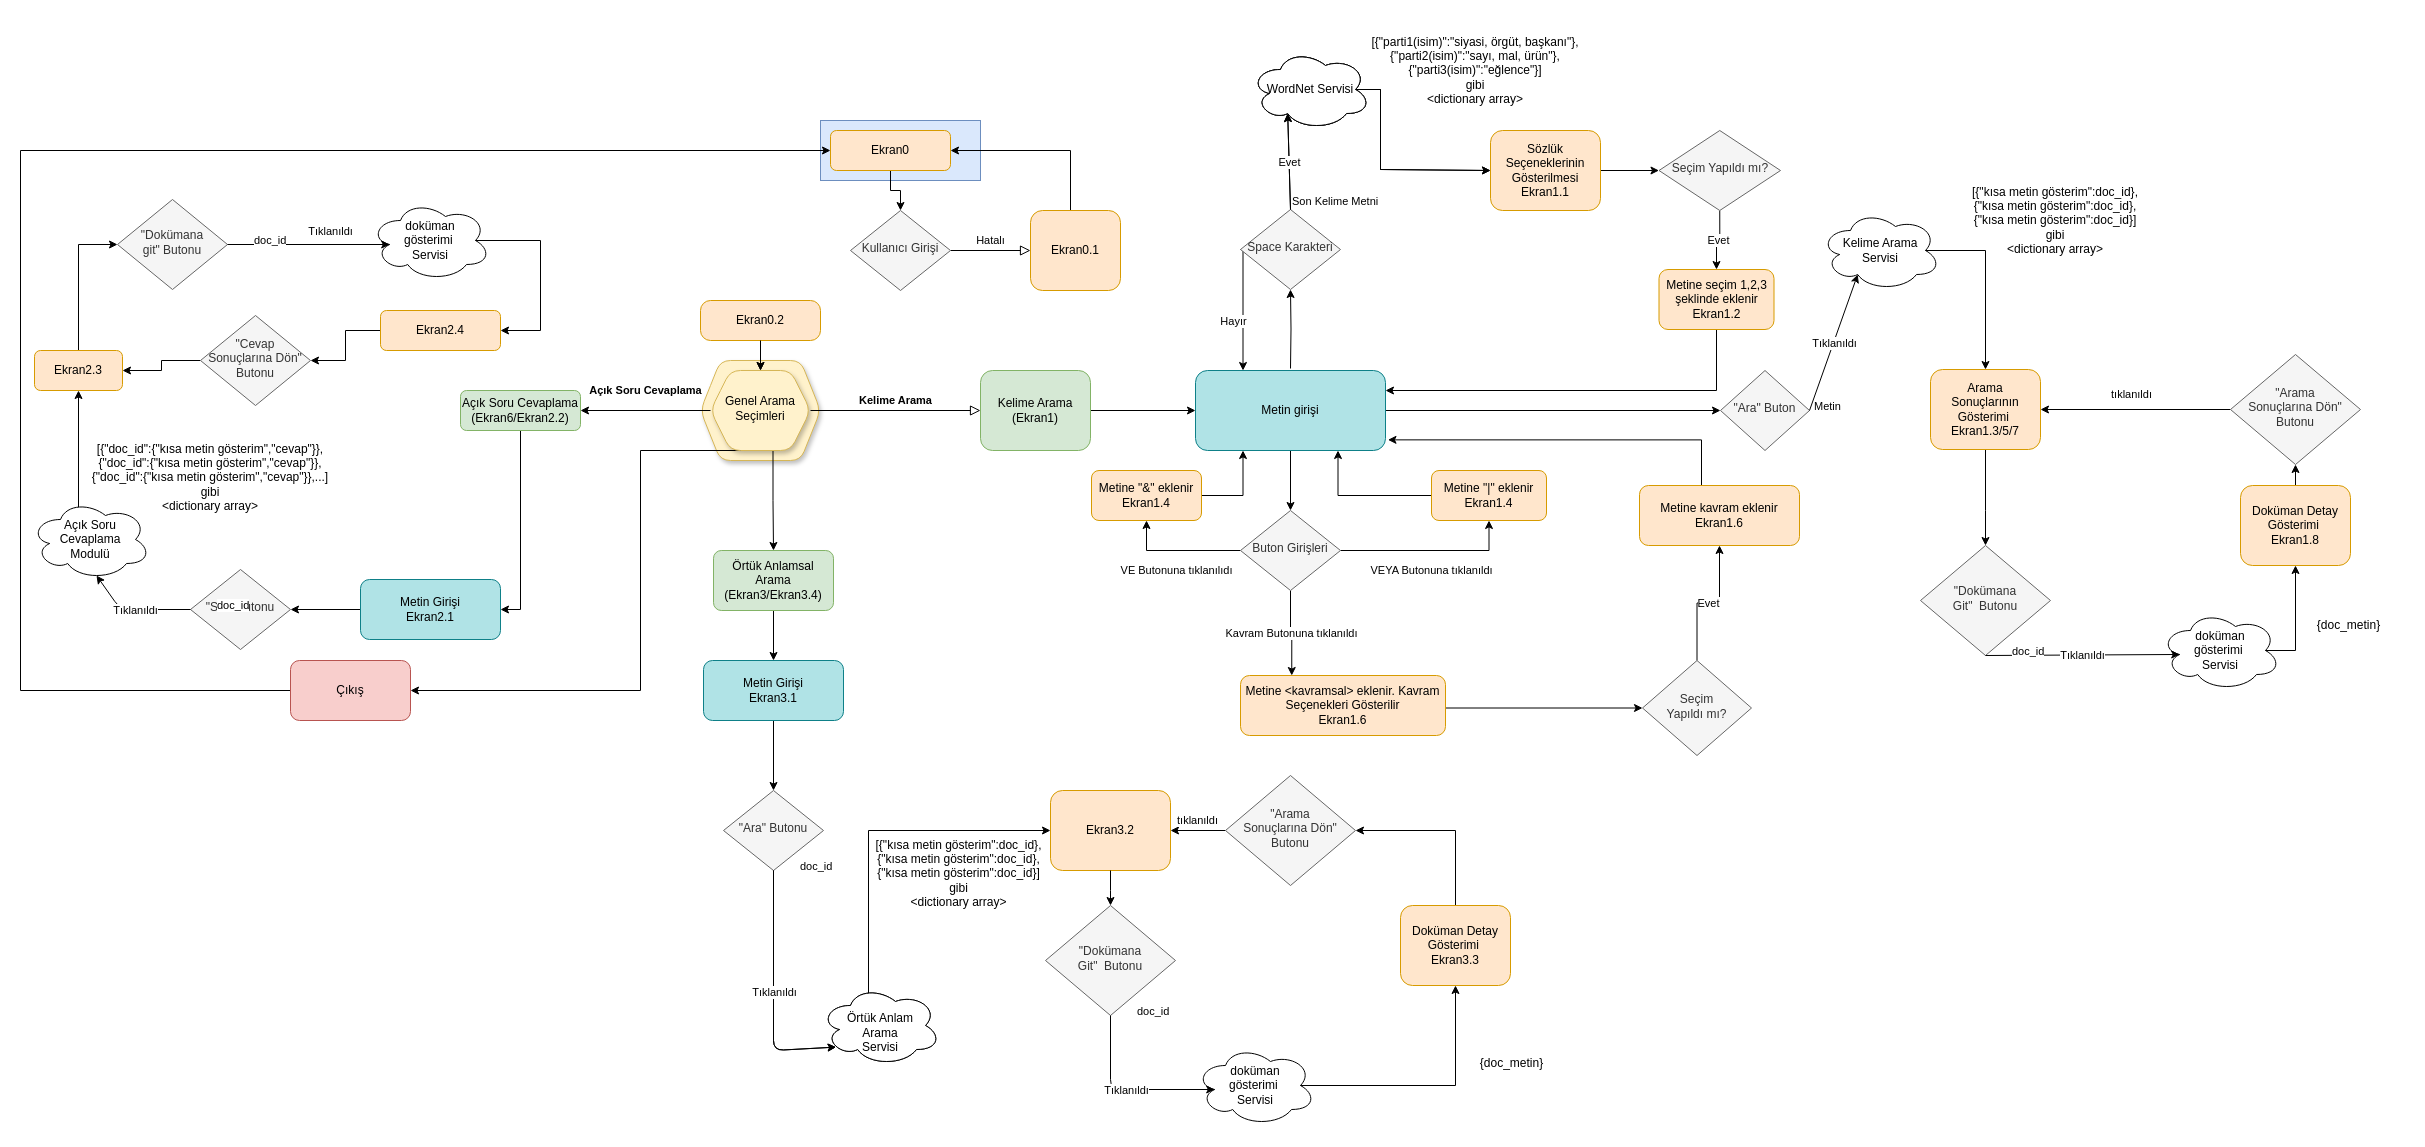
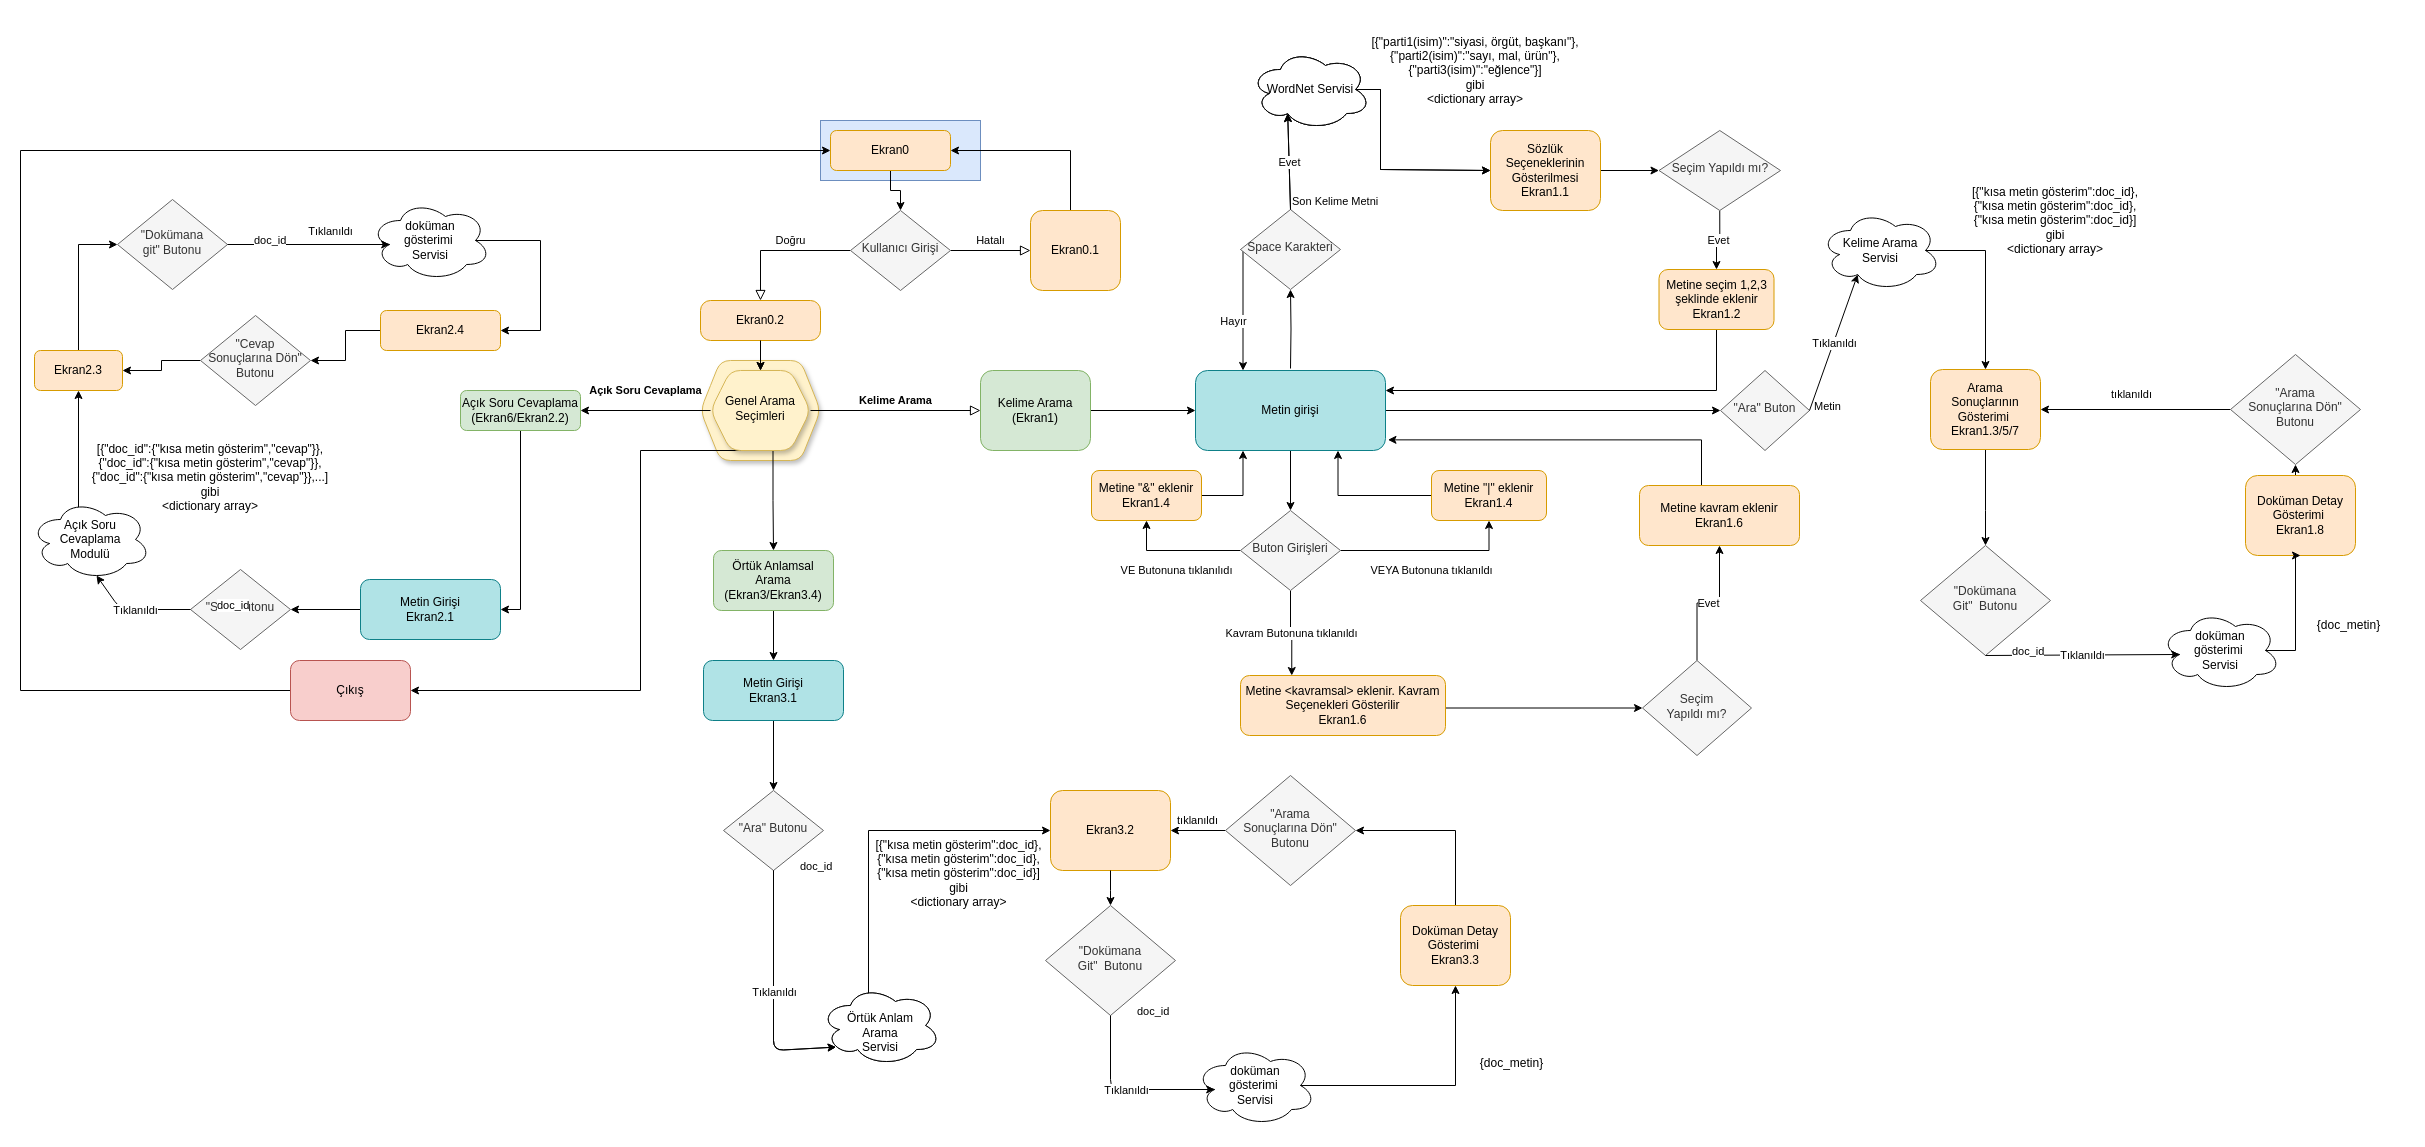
edge "Kullanıcı Girişi" -> "Ekran0.2": added, label "Doğru"
node "Doküman Detay Gösterimi Ekran1.8": moved (2296, 526) -> (2301, 516)
